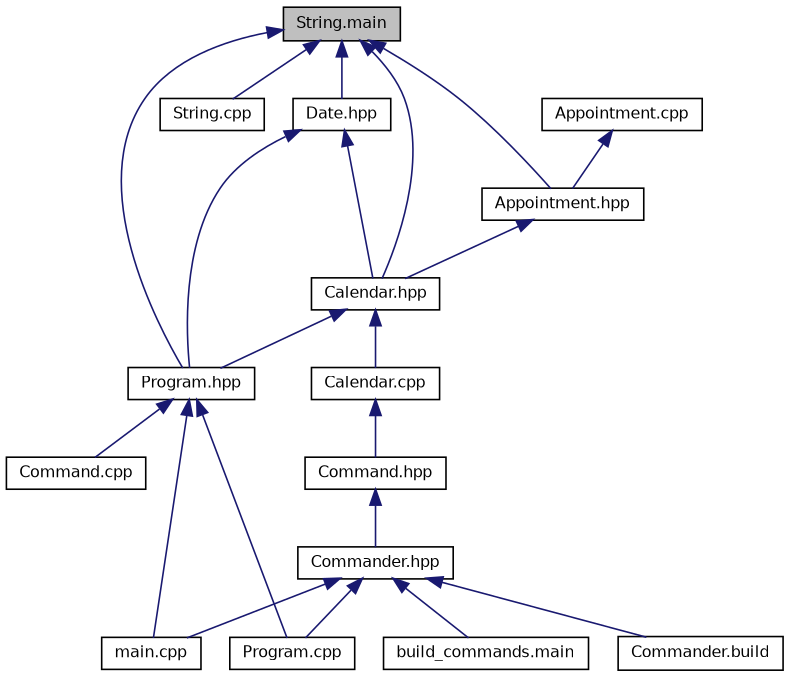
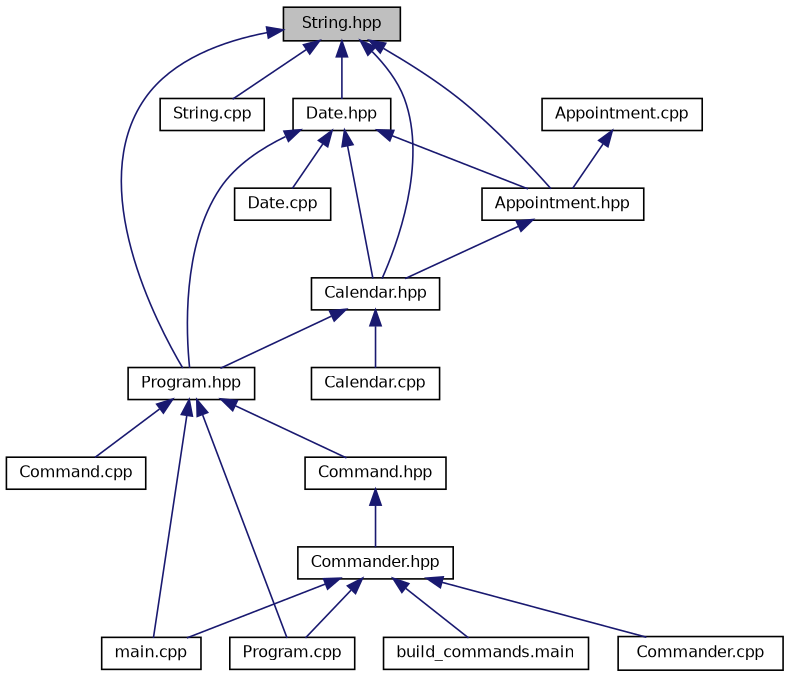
node "String.main": label "String.main" -> "String.hpp"
edge "Appointment.hpp" -> "Date.hpp": added
node "Date.cpp": added
edge "Command.hpp" -> "Calendar.cpp": now "Command.hpp" -> "Program.hpp"
node "Commander.build": label "Commander.build" -> "Commander.cpp"
